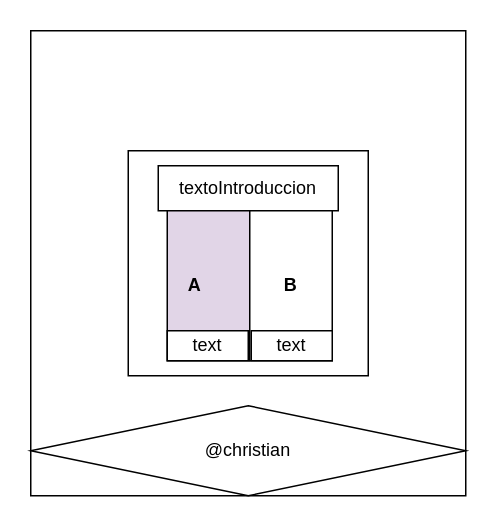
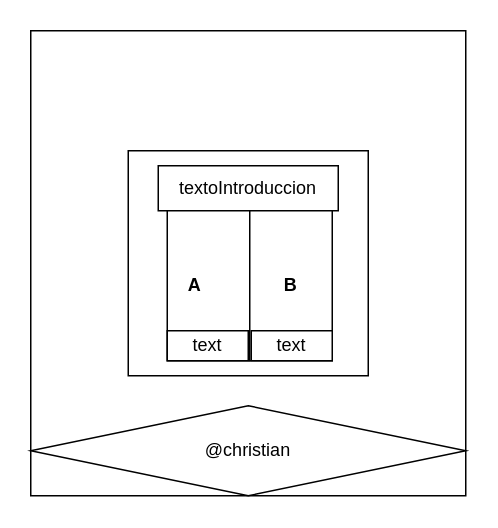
node "A": fillcolor #e1d5e7 -> #ffffff
